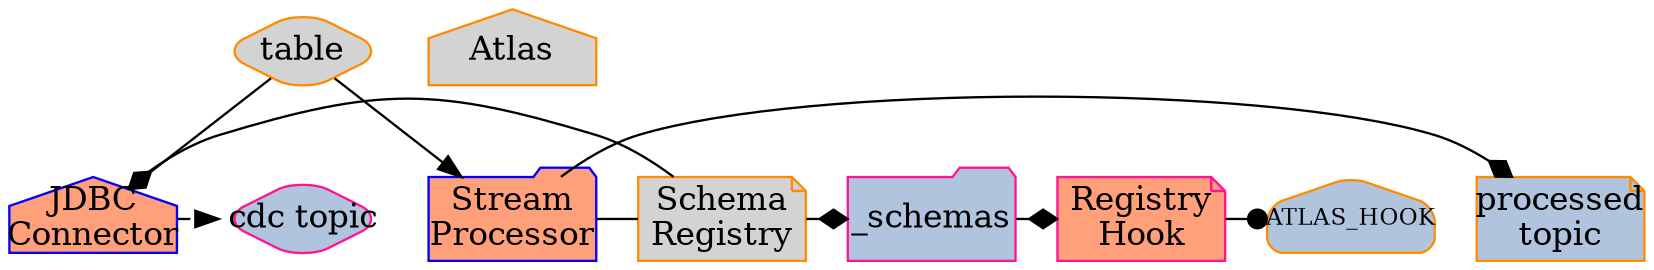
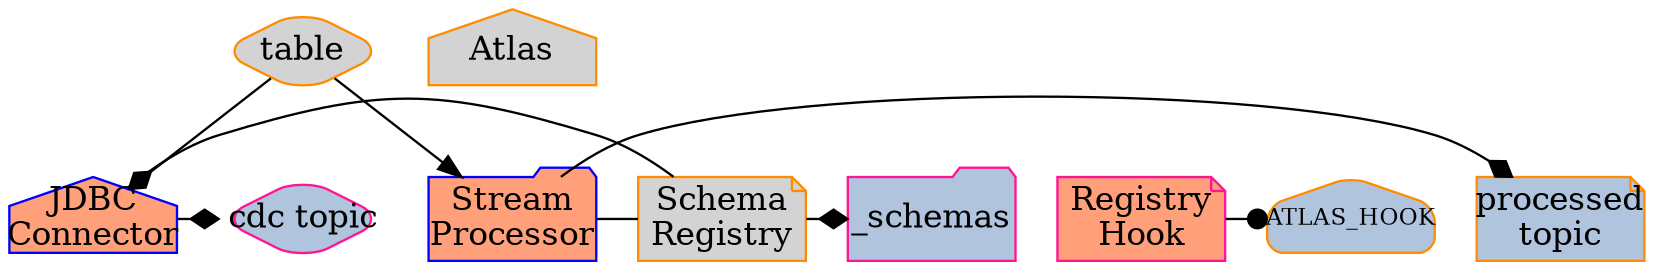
edge "JDBC Connector" -> "cdc topic": arrowhead normal -> diamond
edge "_schemas" -> "Registry Hook": removed
